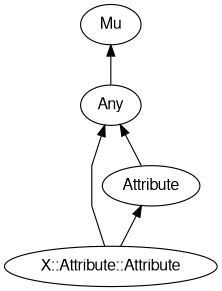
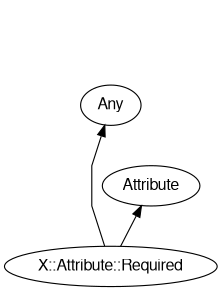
node "Mu": removed
edge "Attribute" -> "Any": removed
node "X::Attribute::Attribute": label "X::Attribute::Attribute" -> "X::Attribute::Required"
